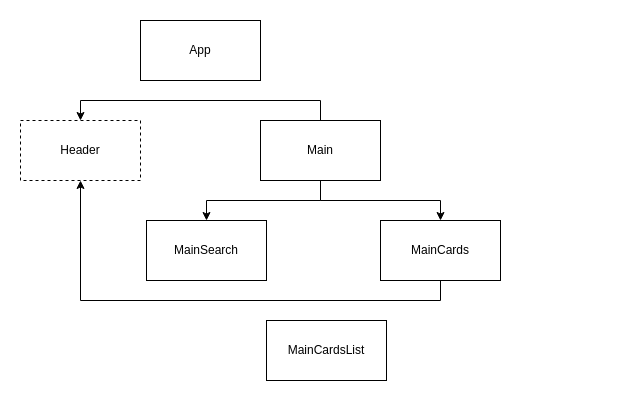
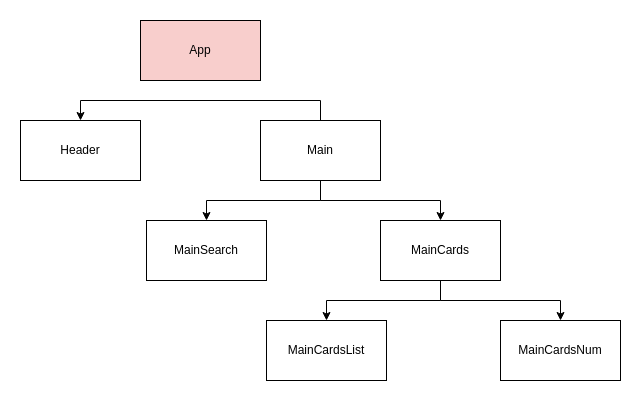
node "App": fillcolor #ffffff -> #f8cecc
node "Header": style dashed -> solid
edge "MainCards" -> "Header": now "MainCards" -> "MainCardsList"
edge "MainCards" -> "MainCardsNum": added
node "MainCardsNum": added
